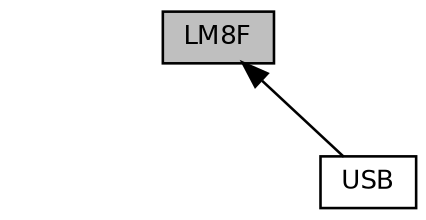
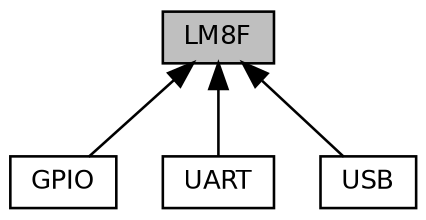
node "GPIO": added
node "UART": added
